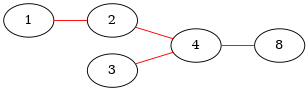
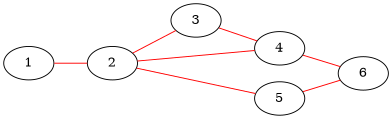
edge "3" -- "2": added
node "8": label "8" -> "6"
node "5": added
